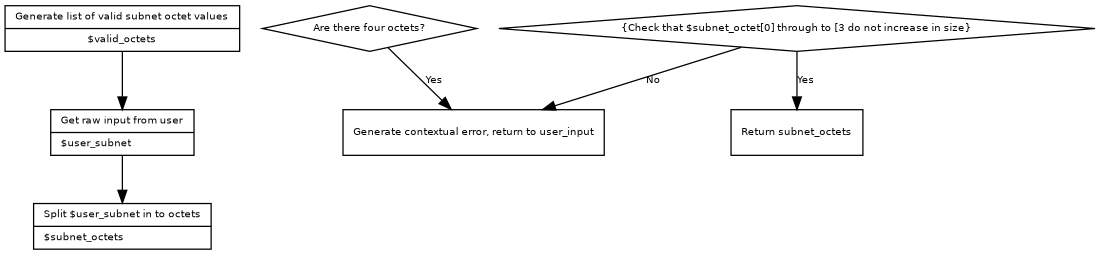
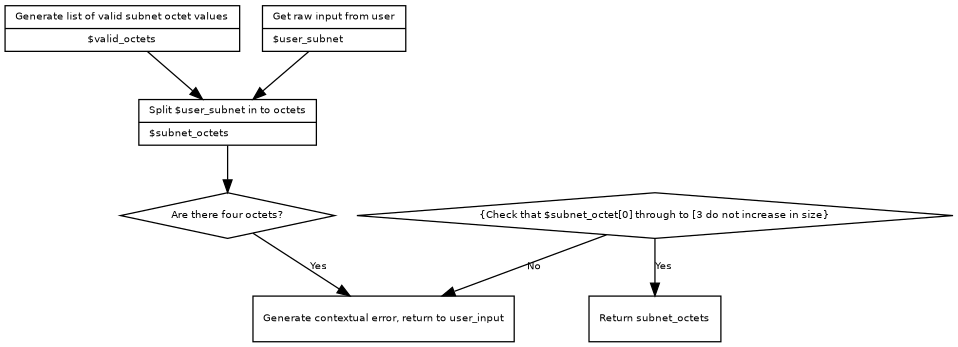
edge "Generate list of valid subnet octet values" -> "Get raw input from user": now "Generate list of valid subnet octet values" -> "Split $user_subnet in to octets"
edge "Split $user_subnet in to octets" -> "Are there four octets?": added
